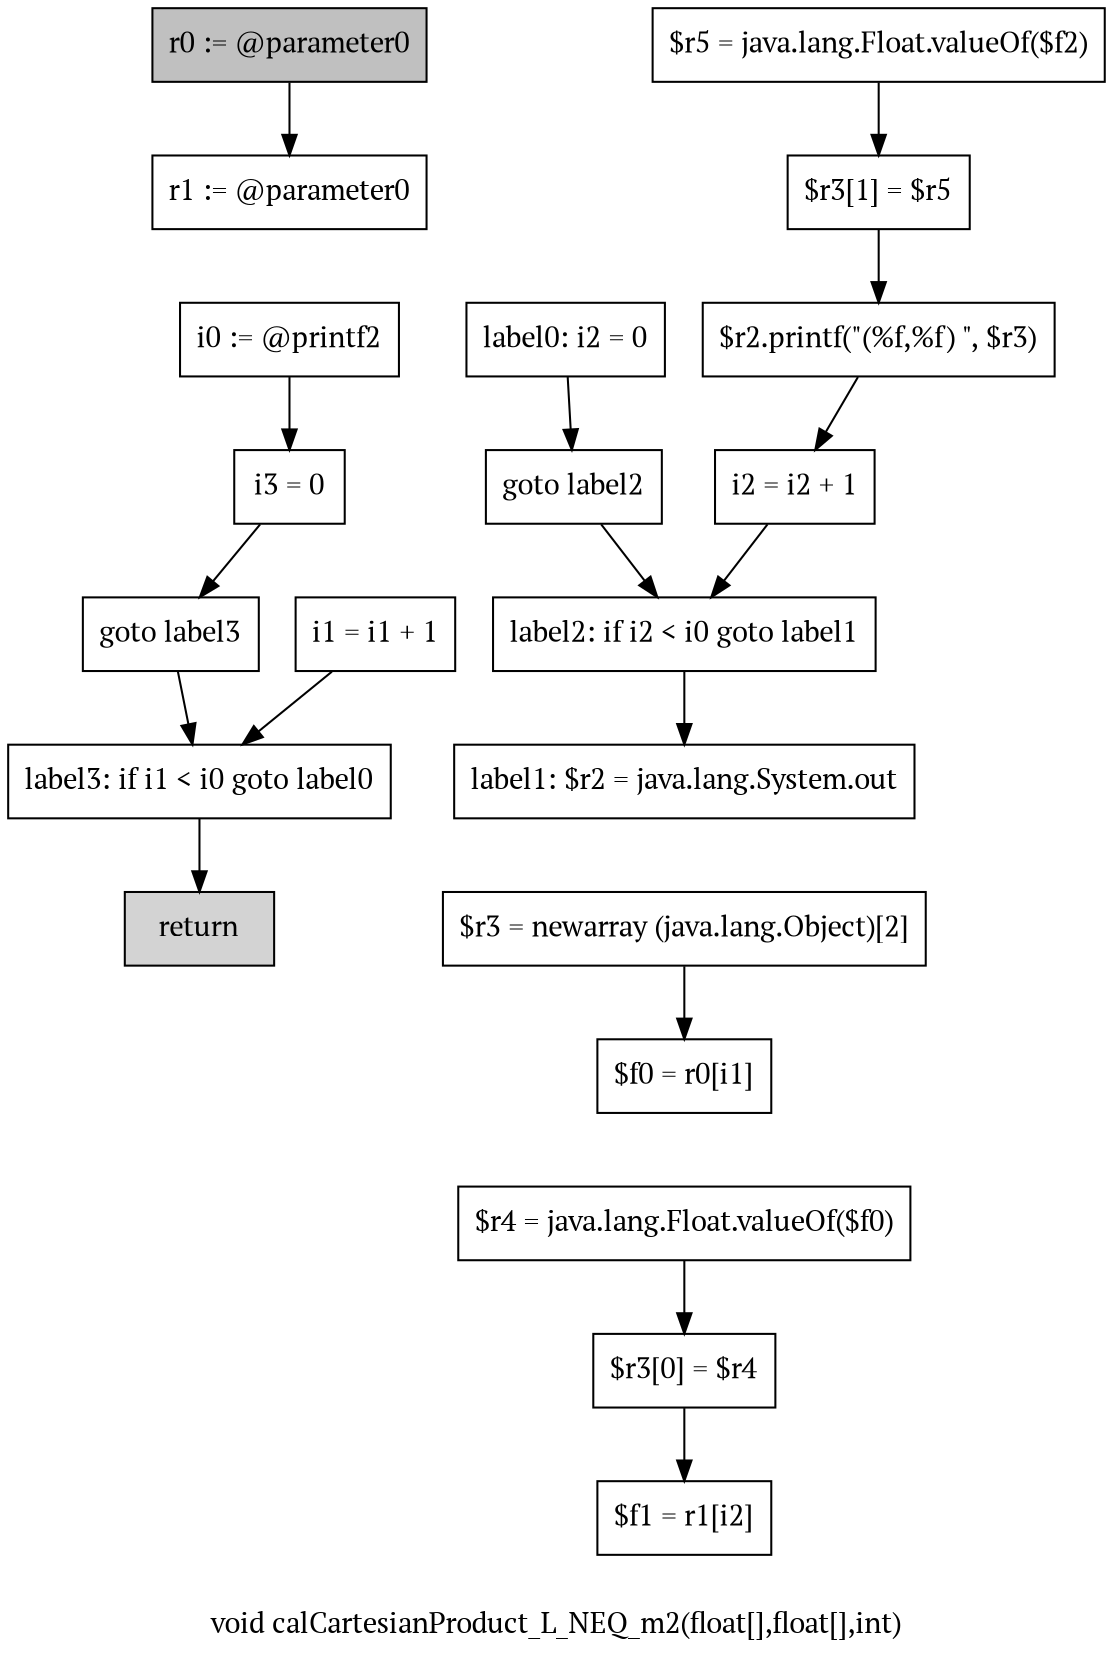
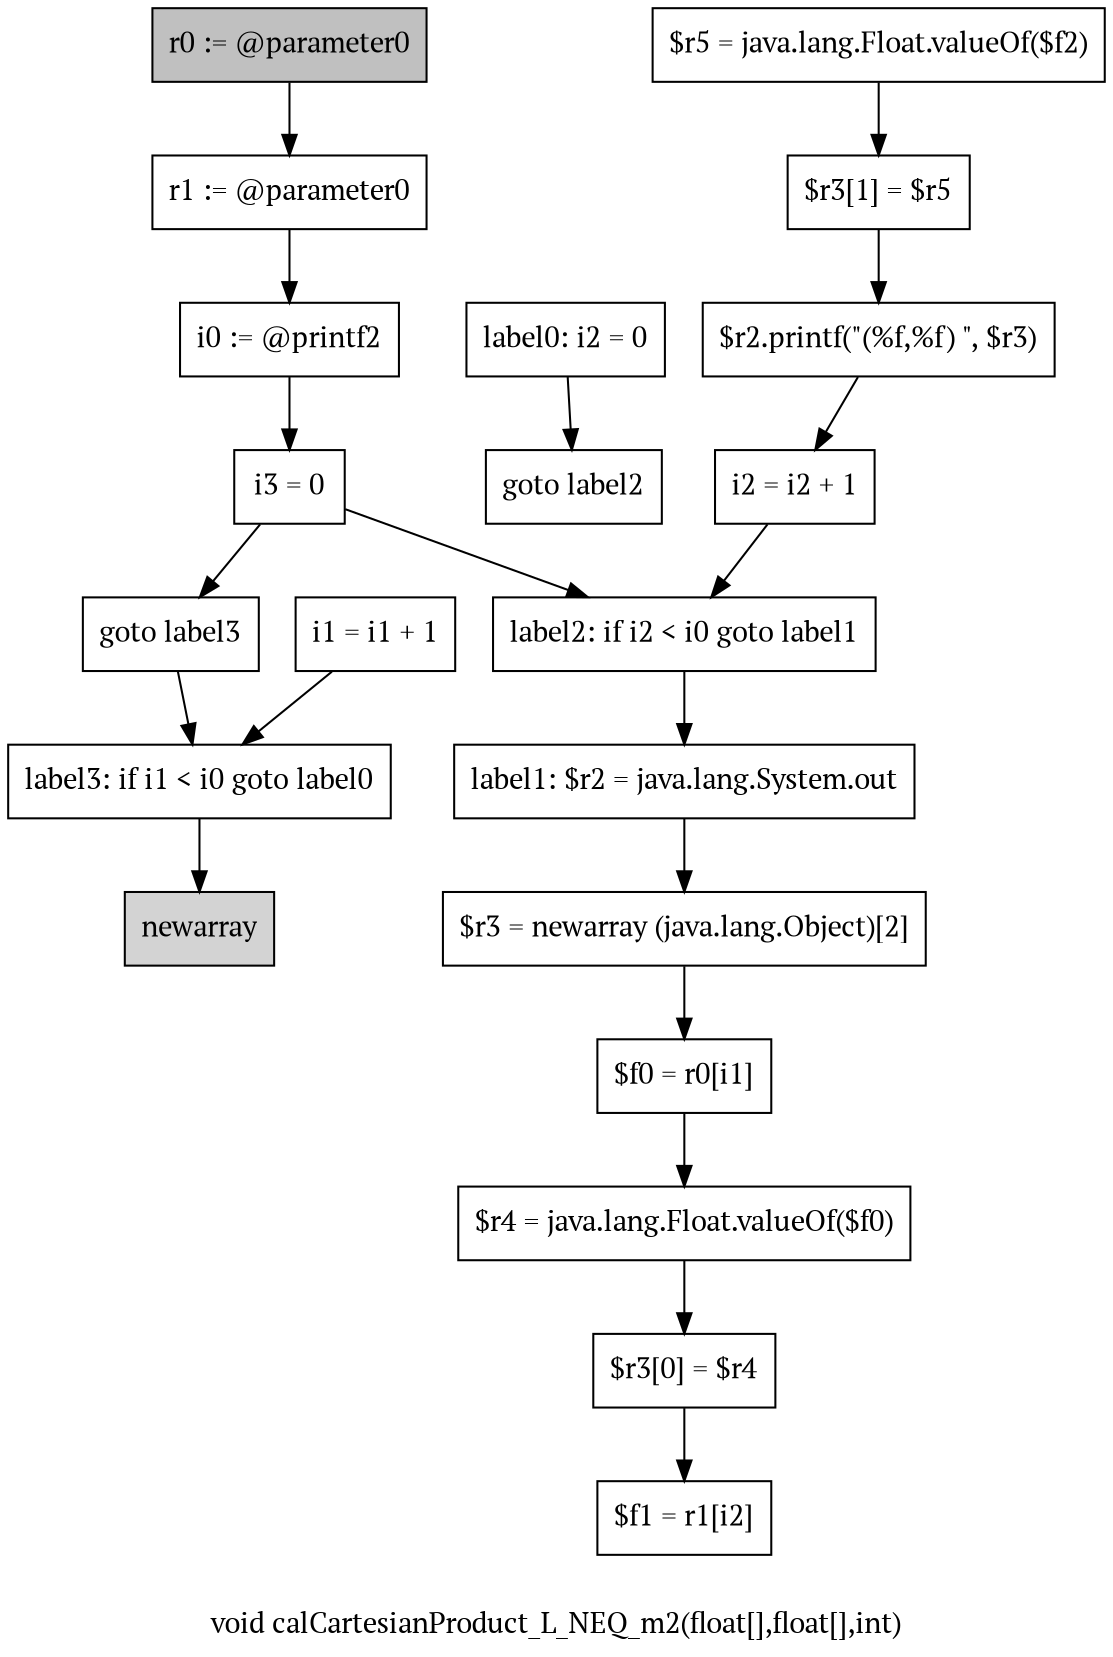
edge "r1 := @parameter0" -> "i0 := @printf2": added
edge "goto label2" -> "label2: if i2 < i0 goto label1": now "i3 = 0" -> "label2: if i2 < i0 goto label1"
edge "label1: $r2 = java.lang.System.out" -> "$r3 = newarray (java.lang.Object)[2]": added
node "return": label "return" -> "newarray"
edge "$f0 = r0[i1]" -> "$r4 = java.lang.Float.valueOf($f0)": added
